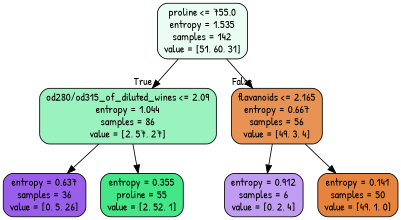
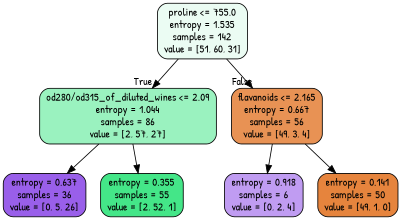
node "entropy = 0.355 proline = 55 value = [2, 52, 1]": label "entropy = 0.355 proline = 55 value = [2, 52, 1]" -> "entropy = 0.355 samples = 55 value = [2, 52, 1]"
node "entropy = 0.912 samples = 6 value = [0, 2, 4]": label "entropy = 0.912 samples = 6 value = [0, 2, 4]" -> "entropy = 0.918 samples = 6 value = [0, 2, 4]"
